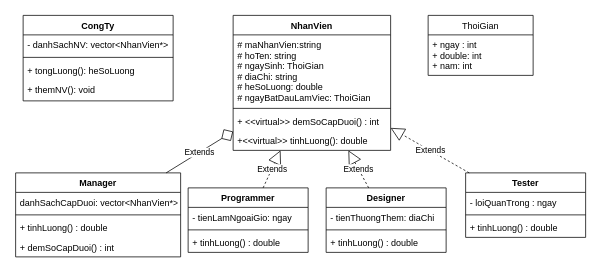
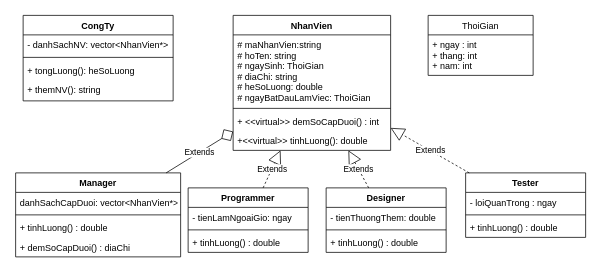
node "+ ngay : int + double: int + nam: int": label "+ ngay : int + double: int + nam: int" -> "+ ngay : int + thang: int + nam: int"
node "+ themNV(): void": label "+ themNV(): void" -> "+ themNV(): string"
node "- tienThuongThem: diaChi": label "- tienThuongThem: diaChi" -> "- tienThuongThem: double"
node "+ demSoCapDuoi() : int": label "+ demSoCapDuoi() : int" -> "+ demSoCapDuoi() : diaChi"
